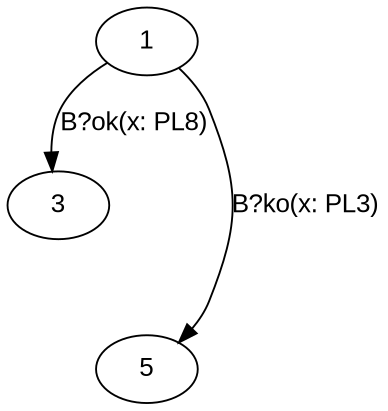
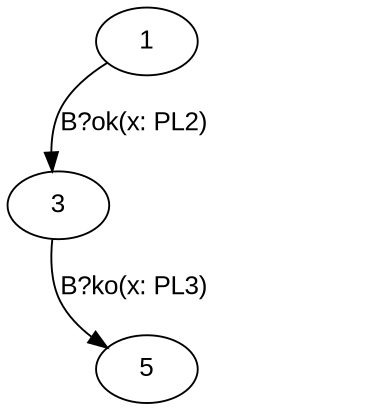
edge "1" -> "3": label "B?ok(x: PL8)" -> "B?ok(x: PL2)"
edge "1" -> "5": now "3" -> "5"
